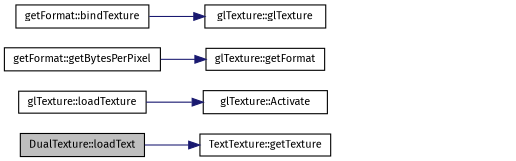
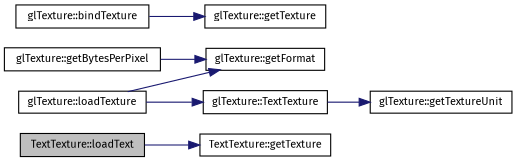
node "getFormat::bindTexture": label "getFormat::bindTexture" -> "glTexture::bindTexture"
node "glTexture::glTexture": label "glTexture::glTexture" -> "glTexture::getTexture"
node "getFormat::getBytesPerPixel": label "getFormat::getBytesPerPixel" -> "glTexture::getBytesPerPixel"
edge "glTexture::loadTexture" -> "glTexture::getFormat": added
node "glTexture::Activate": label "glTexture::Activate" -> "glTexture::TextTexture"
node "glTexture::getTextureUnit": added
node "DualTexture::loadText": label "DualTexture::loadText" -> "TextTexture::loadText"
